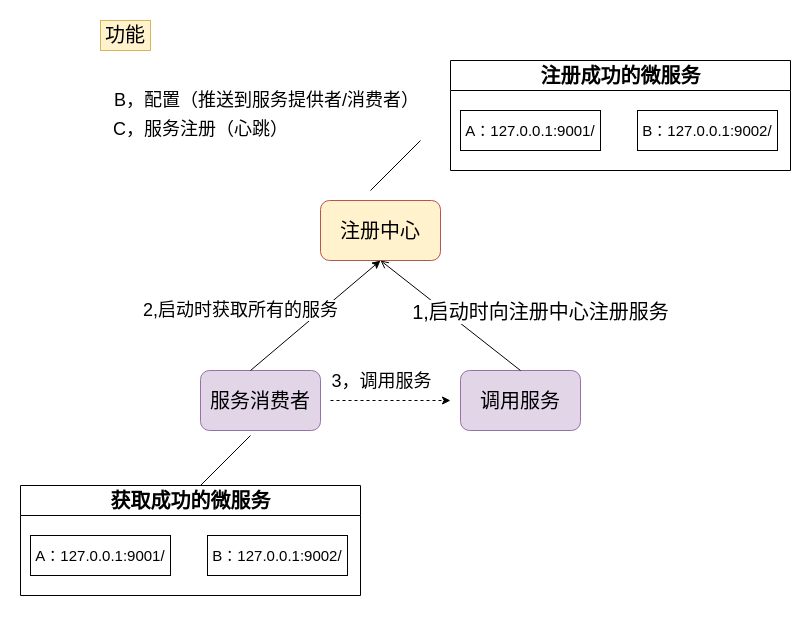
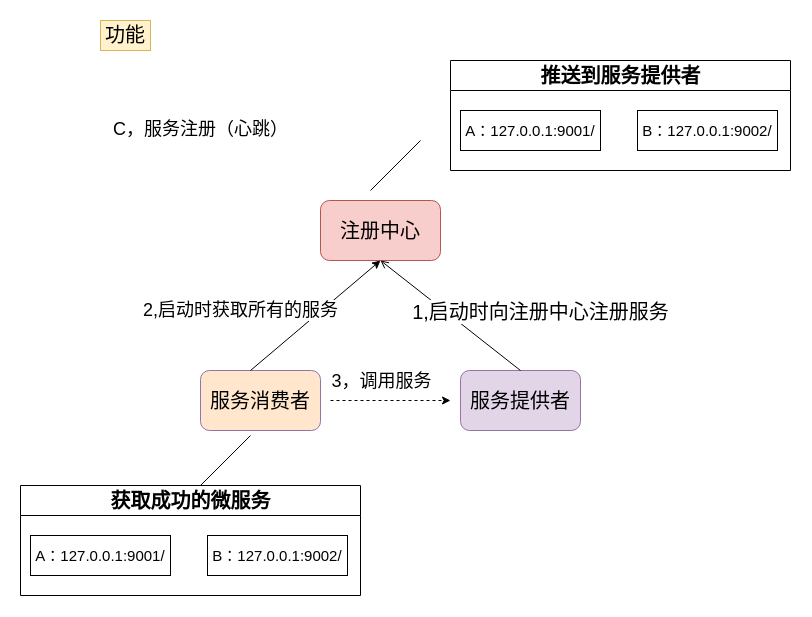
node "注册成功的微服务": label "注册成功的微服务" -> "推送到服务提供者"
node "B，配置（推送到服务提供者/消费者）": removed
node "注册中心": fillcolor #fff2cc -> #f8cecc
node "服务消费者": fillcolor #e1d5e7 -> #ffe6cc
node "调用服务": label "调用服务" -> "服务提供者"
